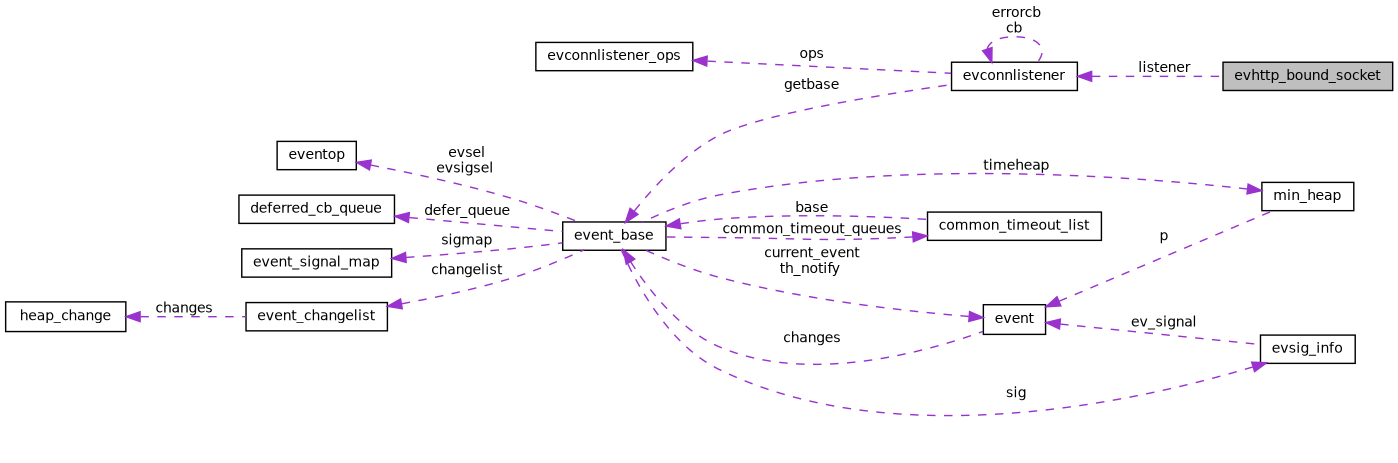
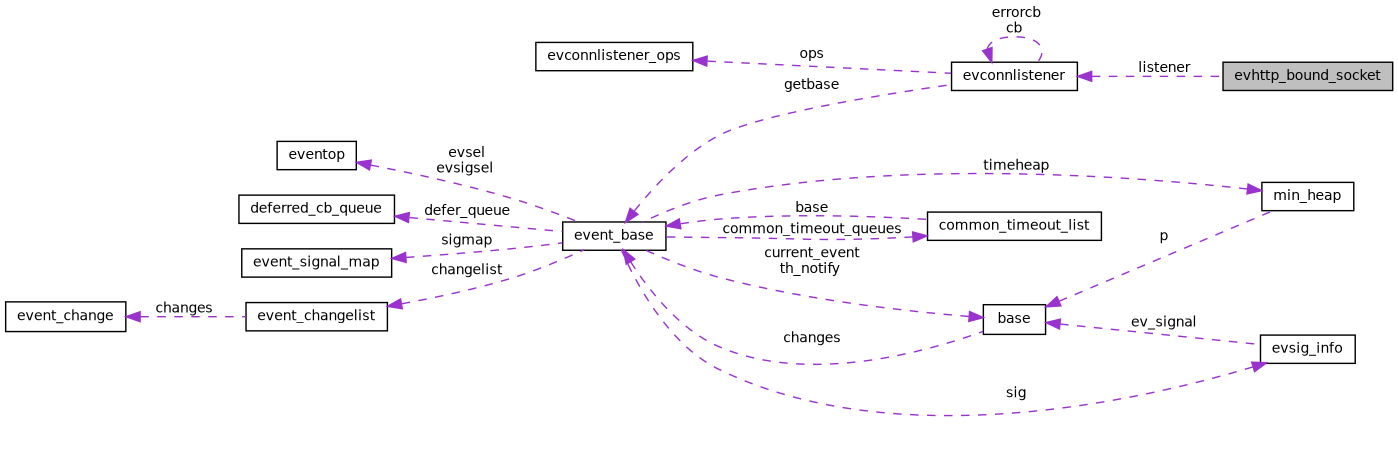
node "heap_change": label "heap_change" -> "event_change"
node "event": label "event" -> "base"
